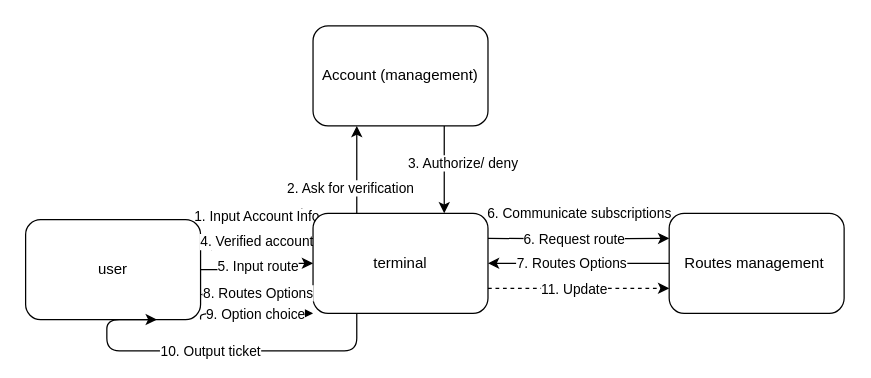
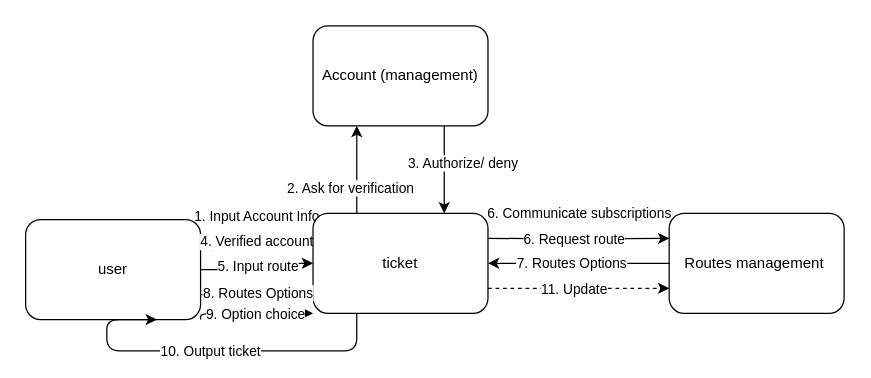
node "terminal": label "terminal" -> "ticket"
